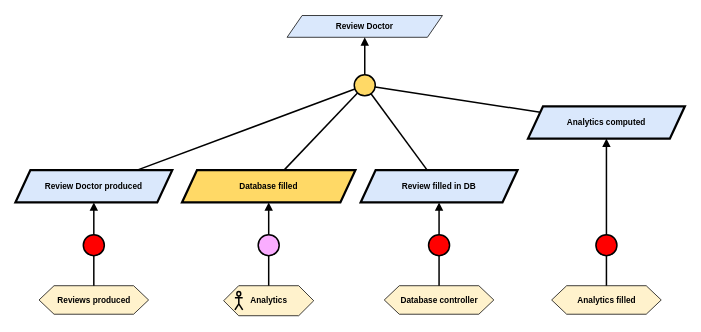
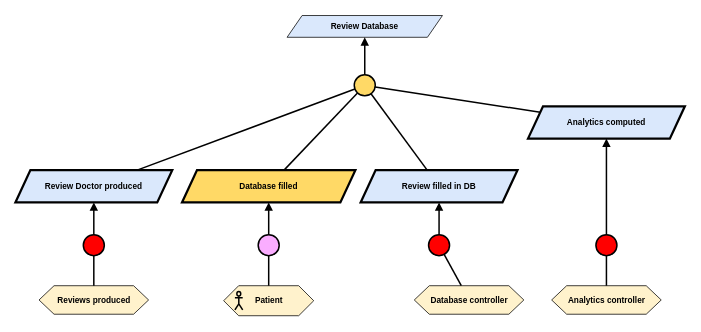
node "Review Doctor": label "Review Doctor" -> "Review Database"
node "Analytics": label "Analytics" -> "Patient"
node "Database controller": moved (439, 300) -> (469, 300)
node "Analytics filled": label "Analytics filled" -> "Analytics controller"
